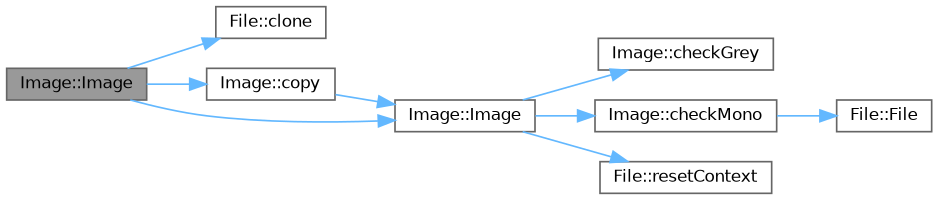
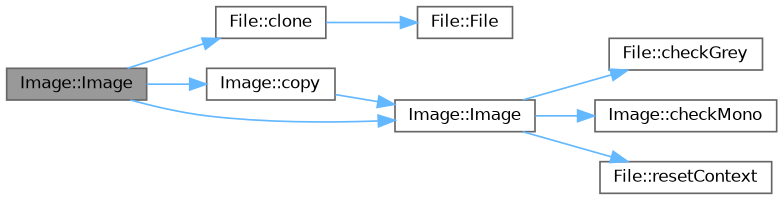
node "Image::checkGrey": label "Image::checkGrey" -> "File::checkGrey"
edge "Image::checkMono" -> "File::File": now "File::clone" -> "File::File"
